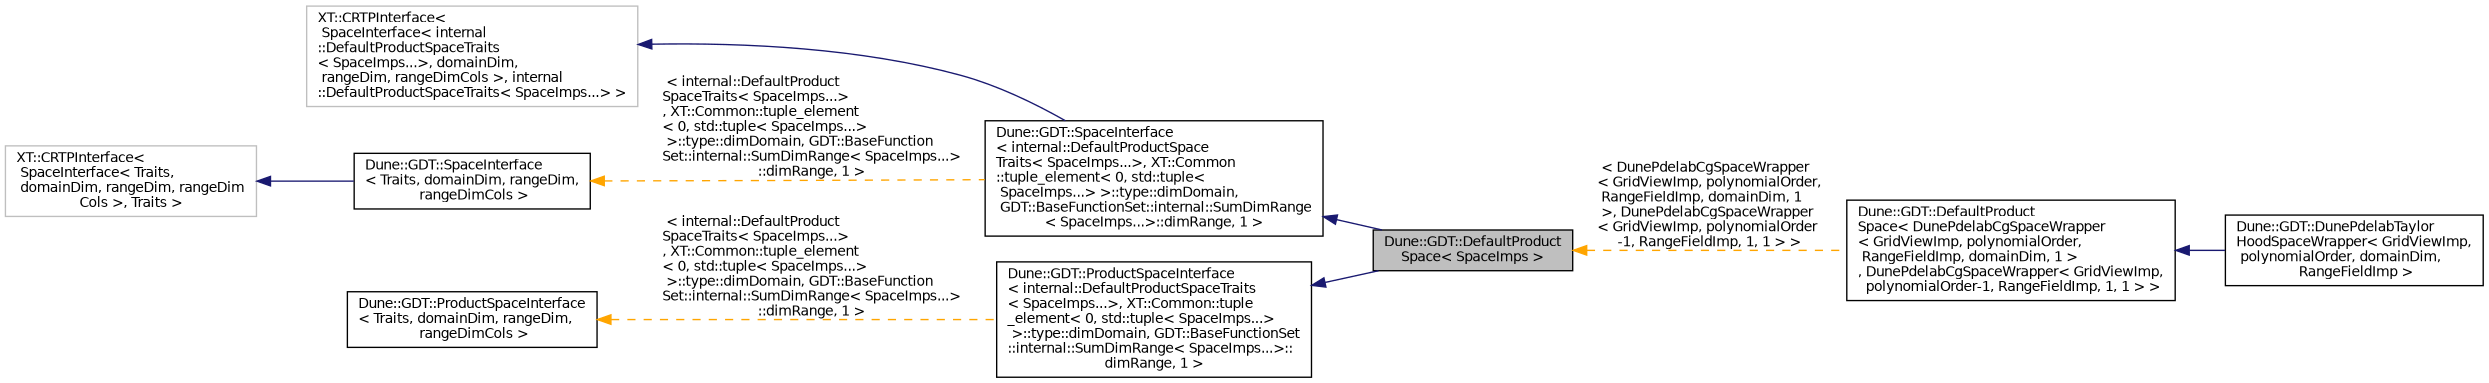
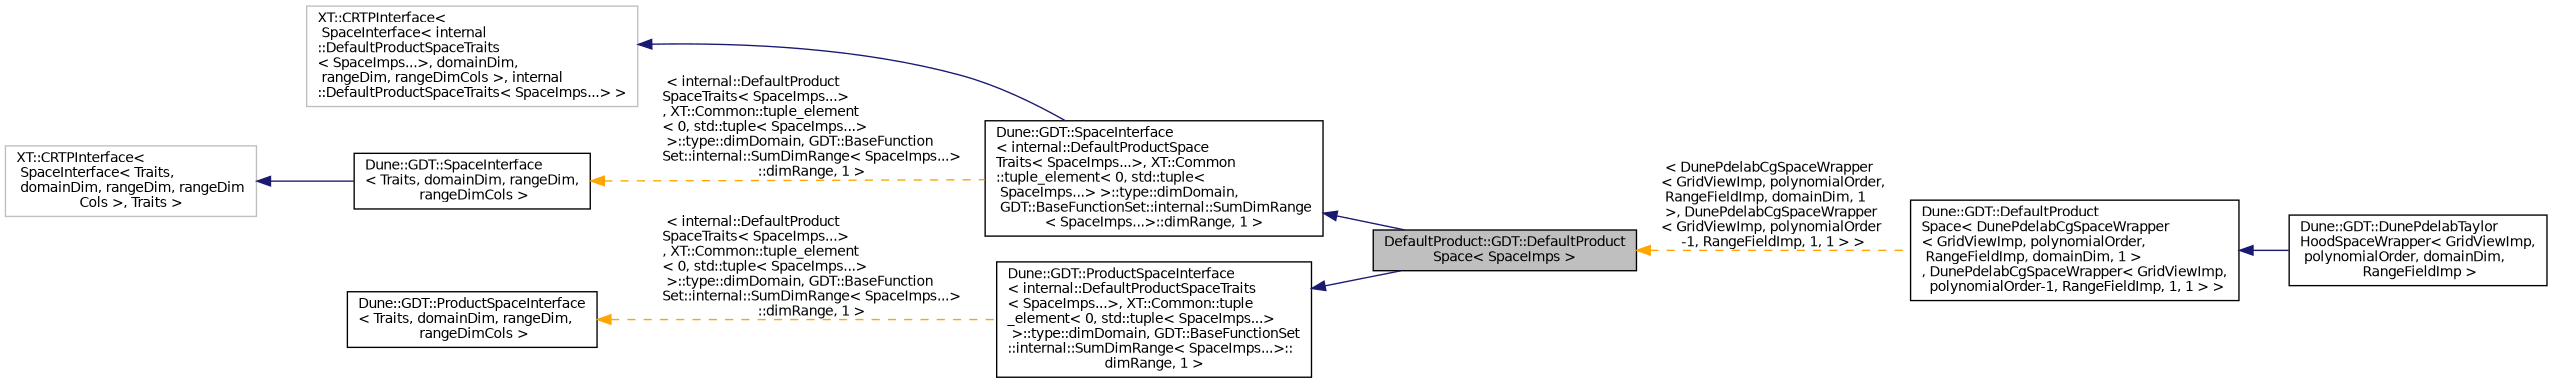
node "Dune::GDT::DefaultProduct Space< SpaceImps >": label "Dune::GDT::DefaultProduct Space< SpaceImps >" -> "DefaultProduct::GDT::DefaultProduct Space< SpaceImps >"
